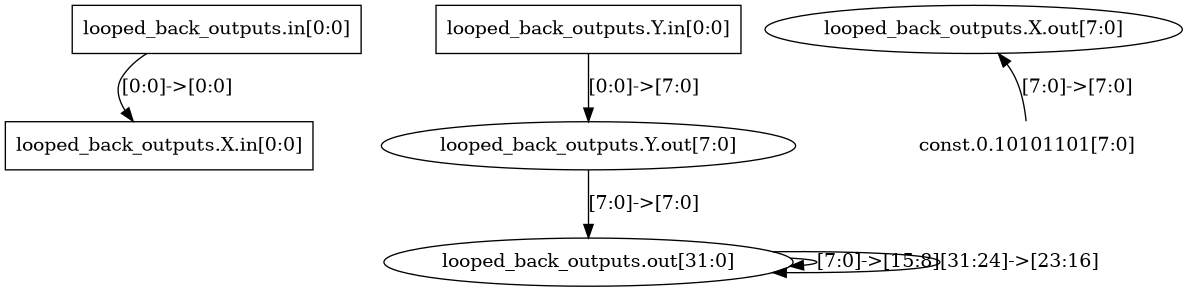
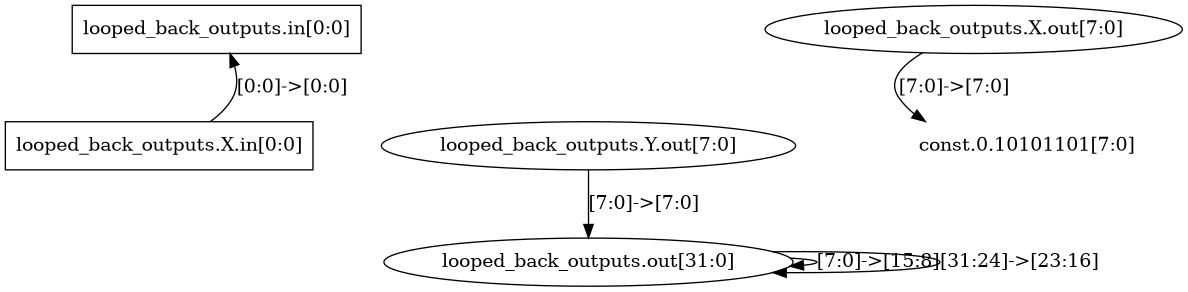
node "looped_back_outputs.Y.in[0:0]": removed
edge "looped_back_outputs.in[0:0]" -> "looped_back_outputs.X.in[0:0]": reversed
edge "const.0.10101101[7:0]" -> "looped_back_outputs.X.out[7:0]": reversed
